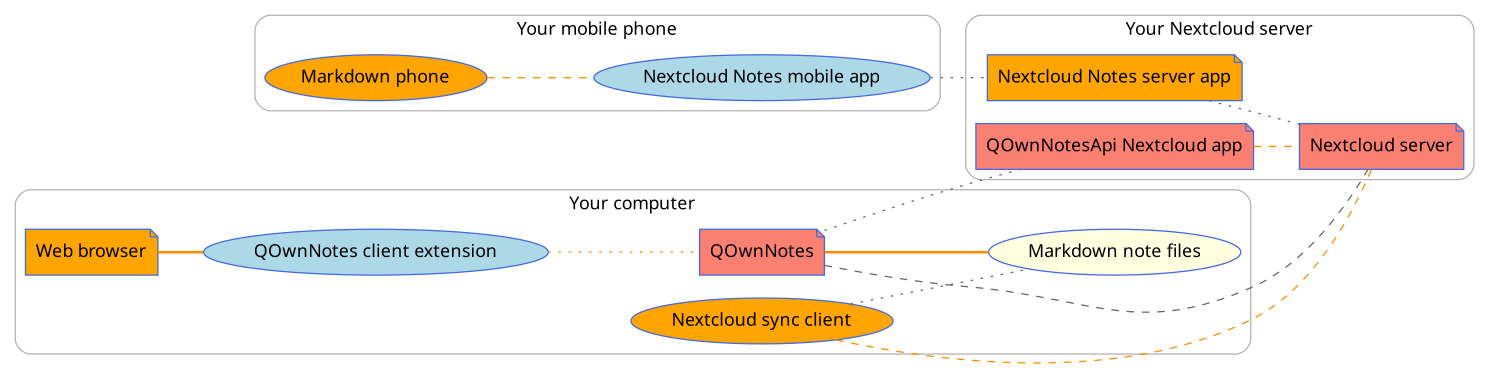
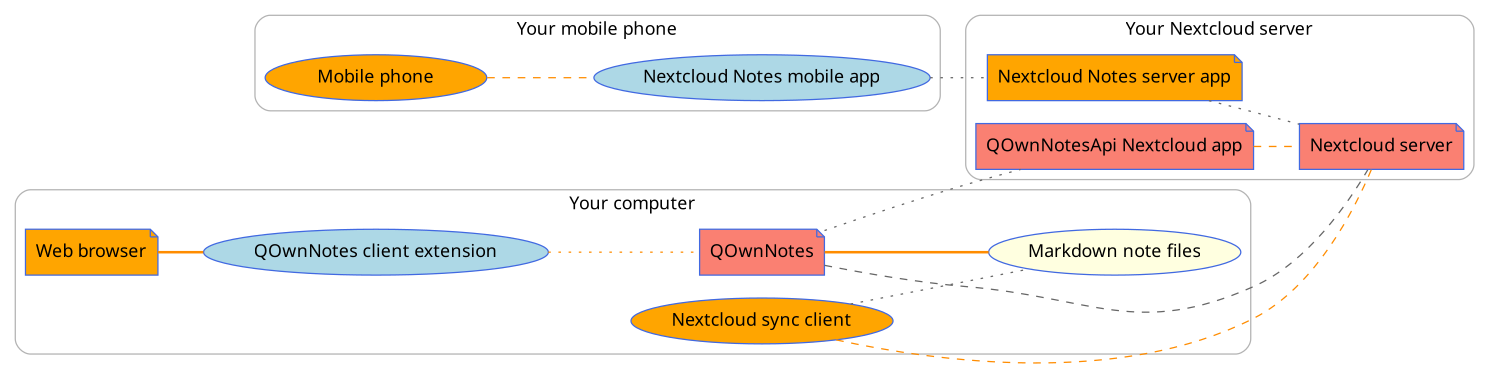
node "Markdown phone": label "Markdown phone" -> "Mobile phone"
